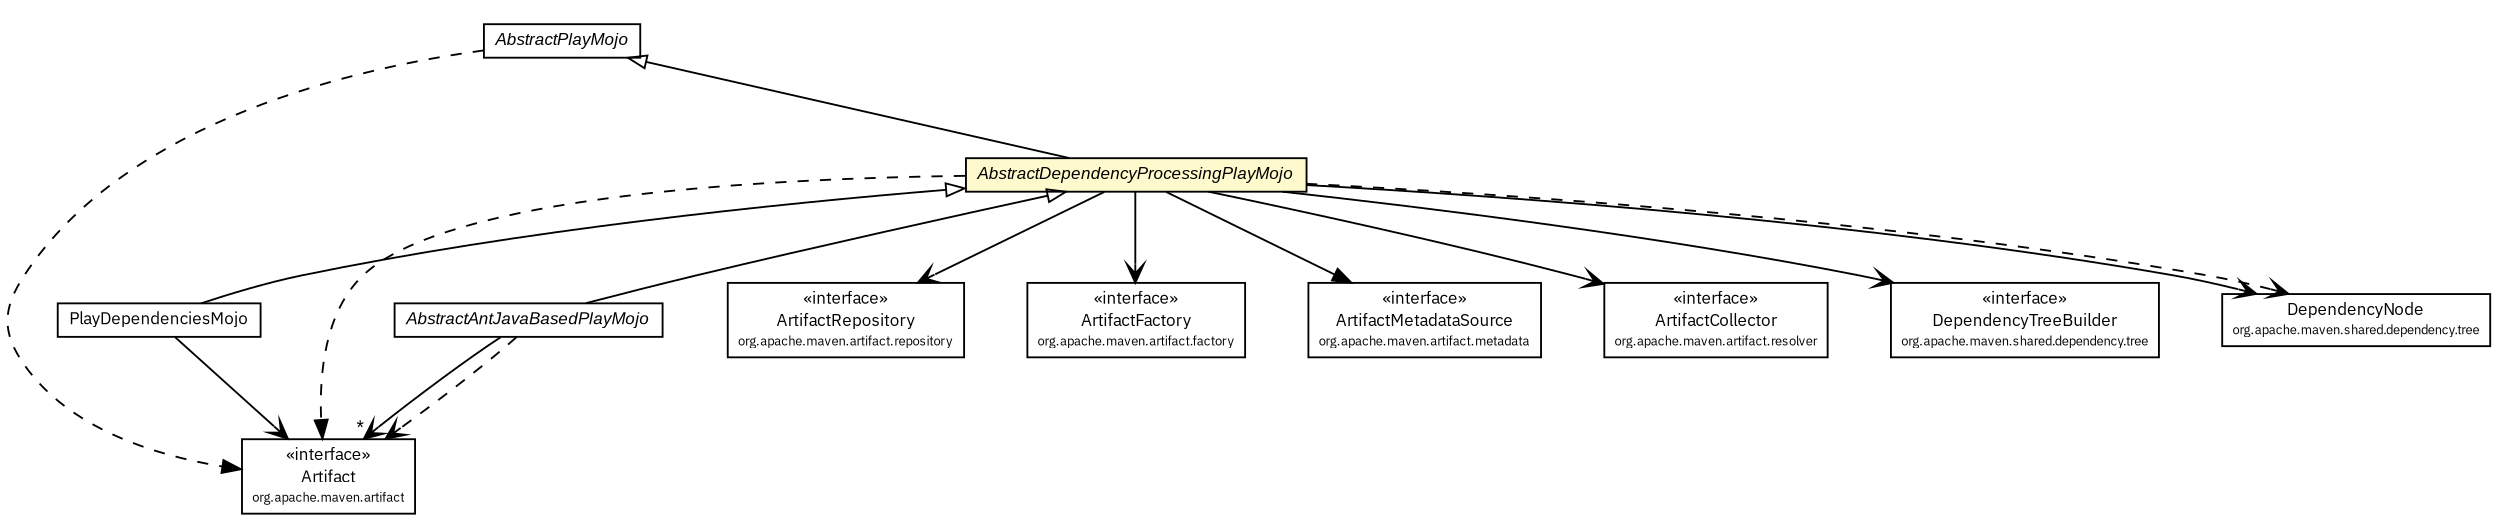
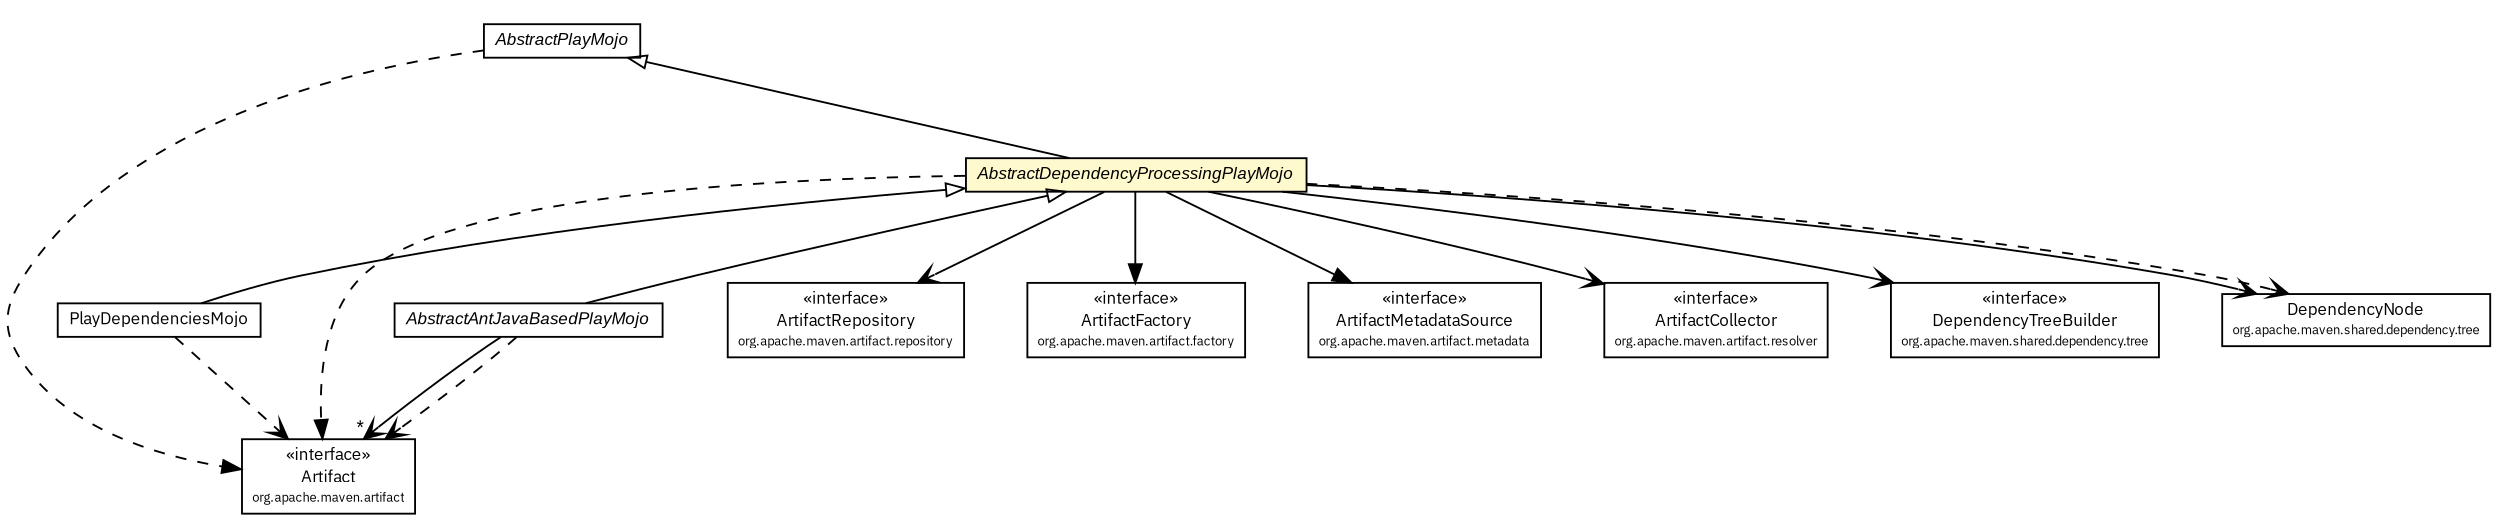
edge "AbstractDependencyProcessingPlayMojo" -> "ArtifactFactory": arrowhead open -> normal
edge "PlayDependenciesMojo" -> "Artifact": style solid -> dashed
